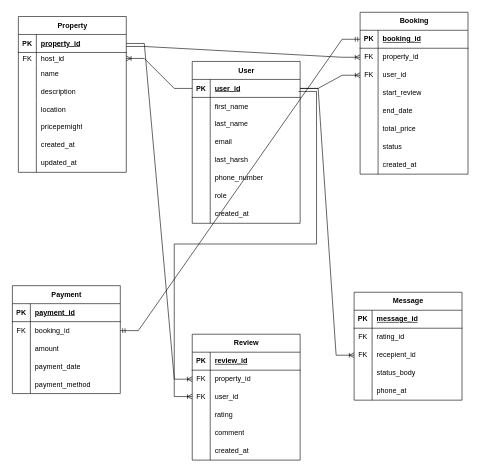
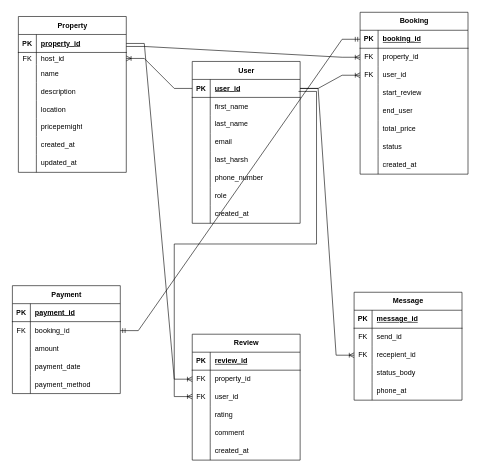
node "end_date": label "end_date" -> "end_user"
node "rating_id": label "rating_id" -> "send_id"
